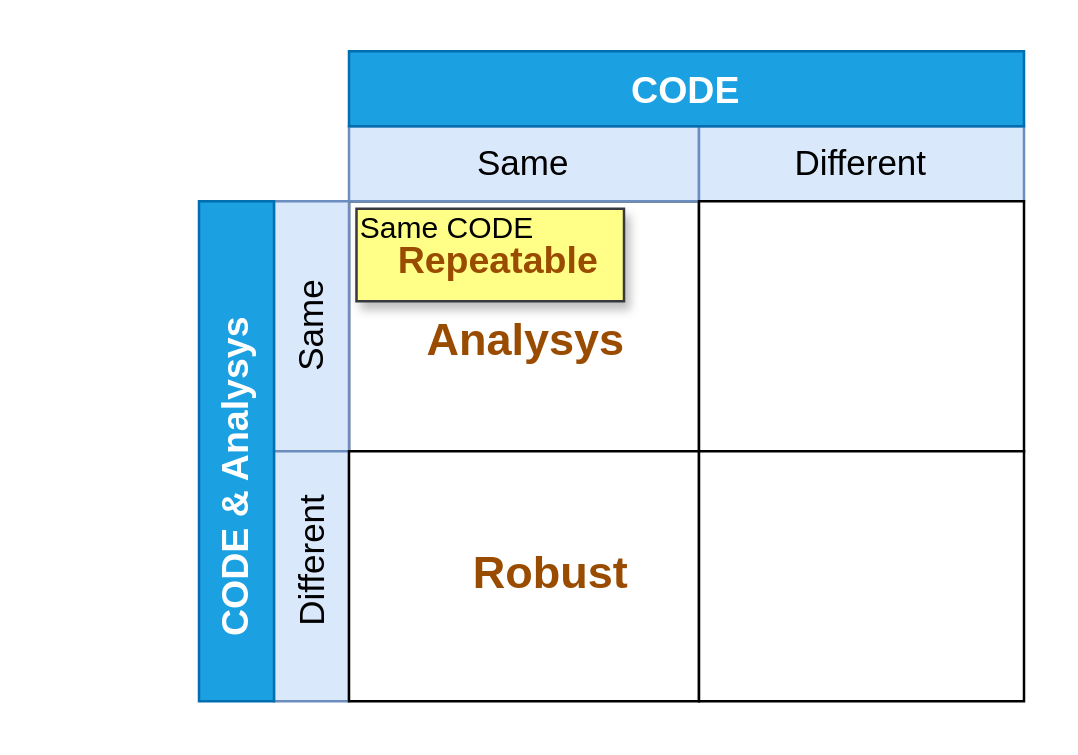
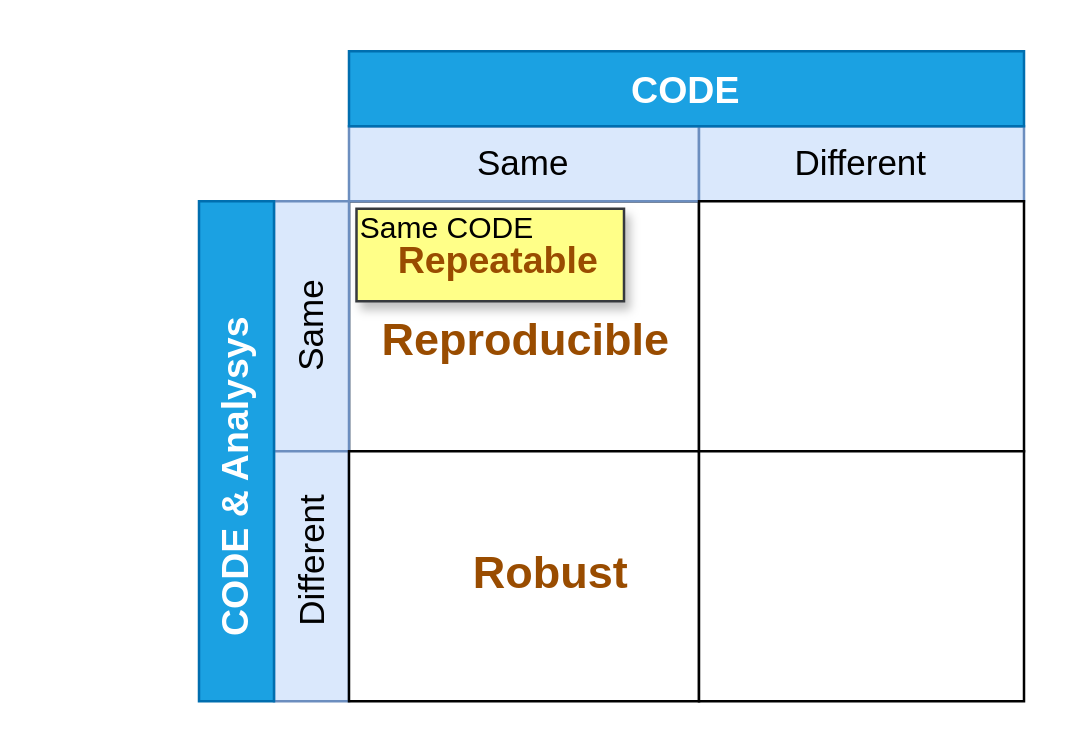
node "Analysys": label "Analysys" -> "Reproducible"
